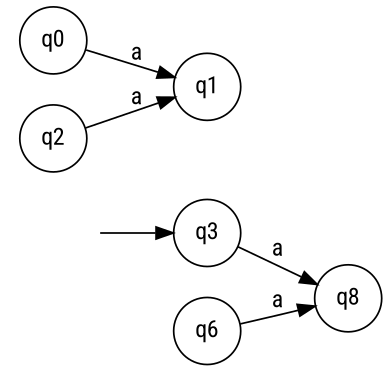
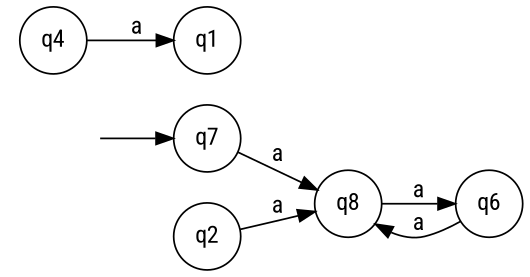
node "q0": label "q0" -> "q4"
edge "q2" -> "q1": now "q2" -> "q8"
edge "q8" -> "q6": added, label "a"
node "q3": label "q3" -> "q7"
